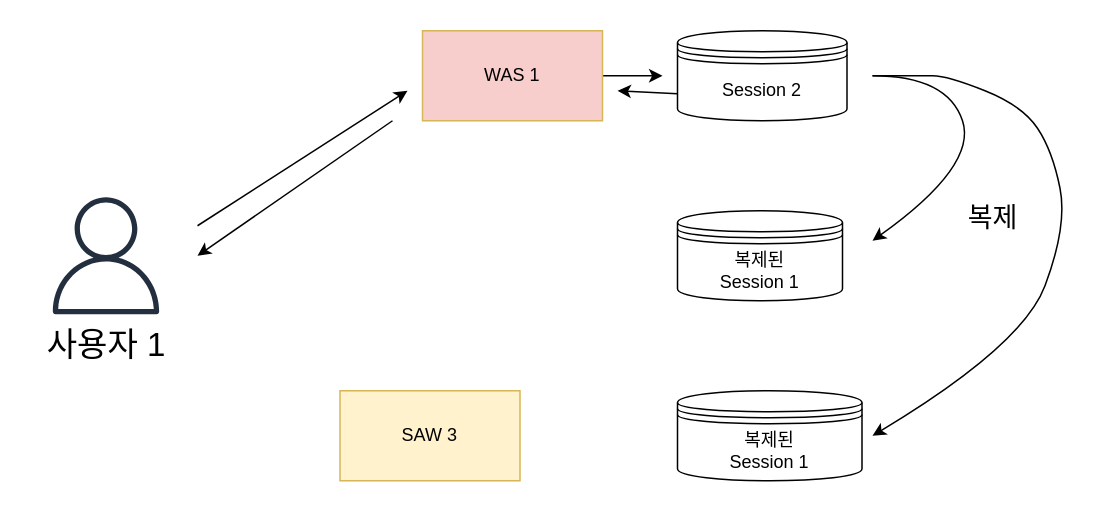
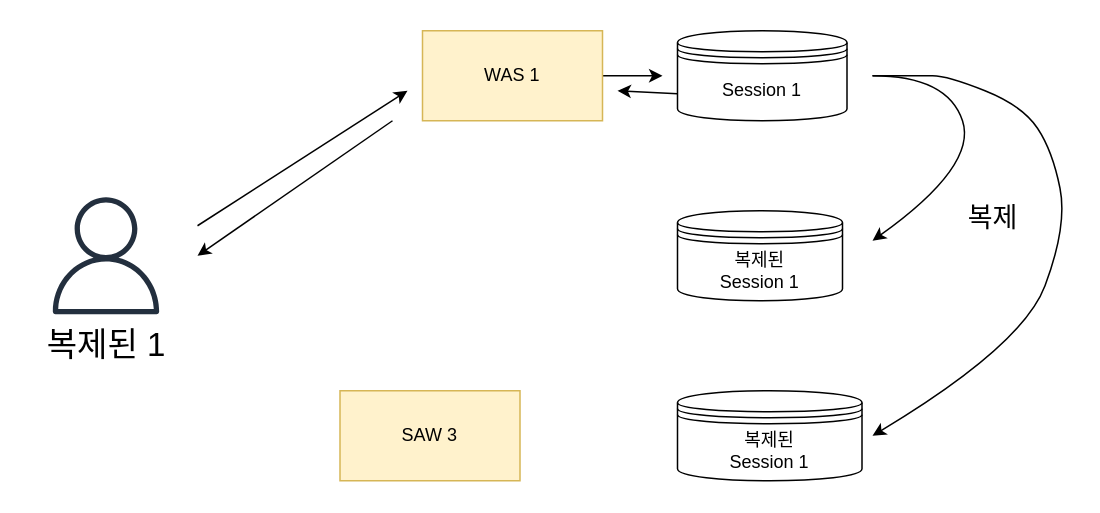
node "WAS 1": fillcolor #f8cecc -> #fff2cc
node "Session 2": label "Session 2" -> "Session 1"
node "사용자 1": label "사용자 1" -> "복제된 1"
